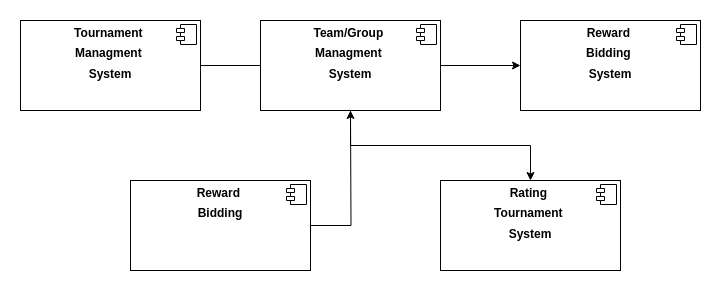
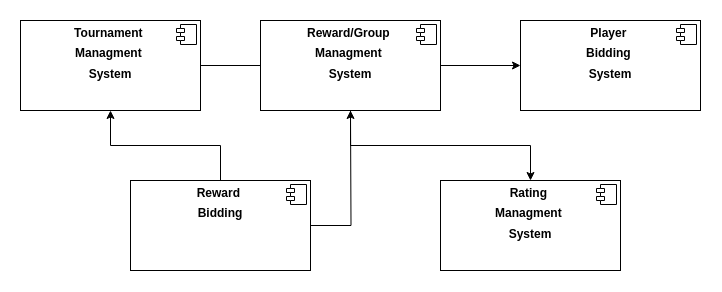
node "Team/Group Managment System": label "Team/Group Managment System" -> "Reward/Group Managment System"
node "Reward Bidding System": label "Reward Bidding System" -> "Player Bidding System"
edge "Reward Bidding" -> "Tournament Managment System": added
node "Rating Tournament System": label "Rating Tournament System" -> "Rating Managment System"
